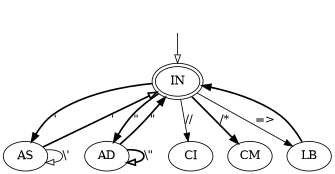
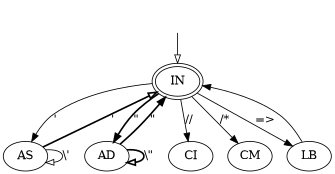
edge "IN" -> "AS": style bold -> solid
edge "LB" -> "IN": style bold -> solid
edge "IN" -> "CM": style bold -> solid
